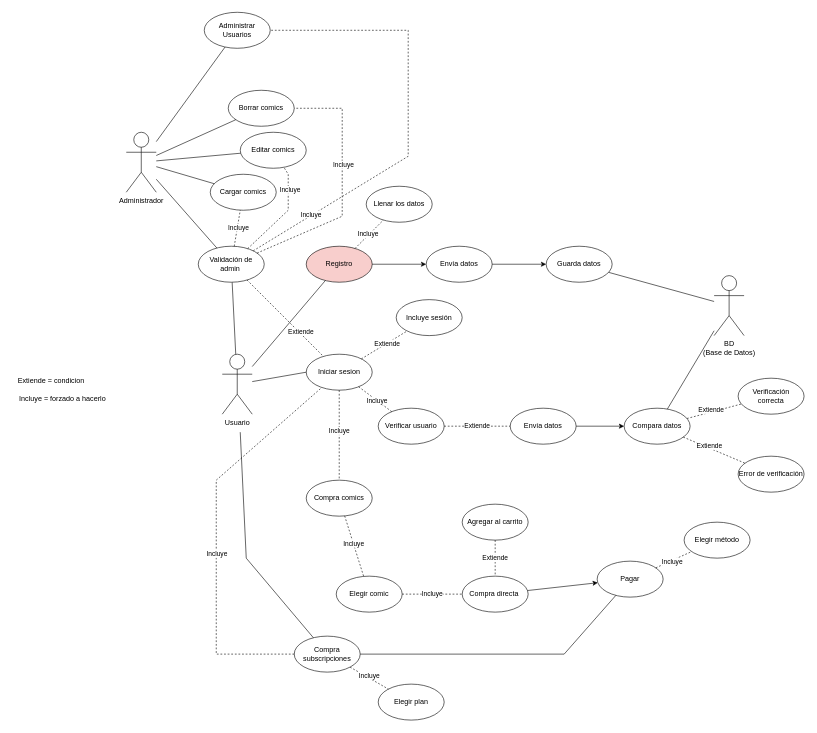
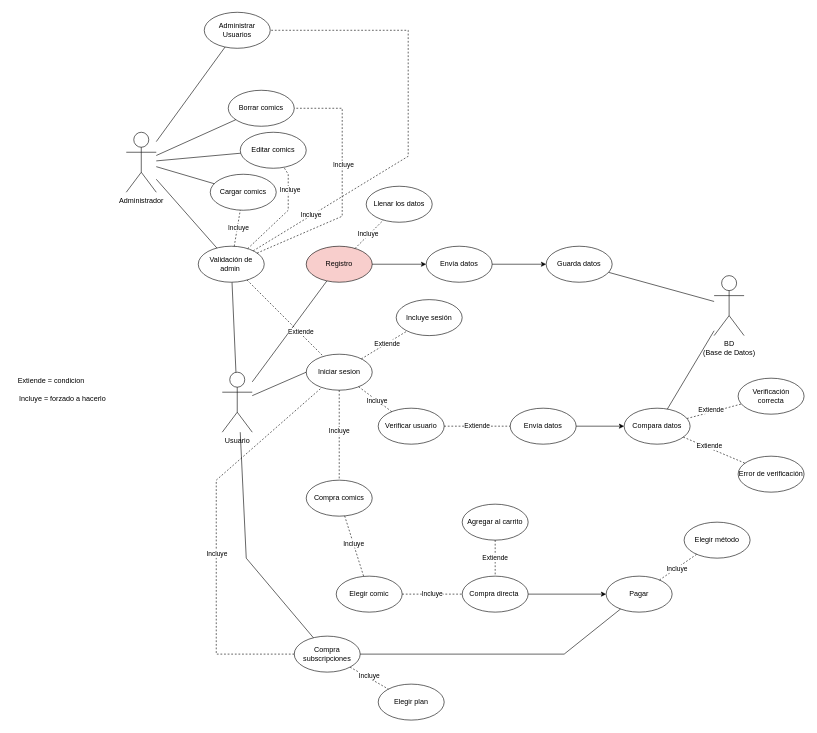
node "Usuario": moved (237, 384) -> (237, 402)
node "Pagar": moved (630, 579) -> (639, 594)
